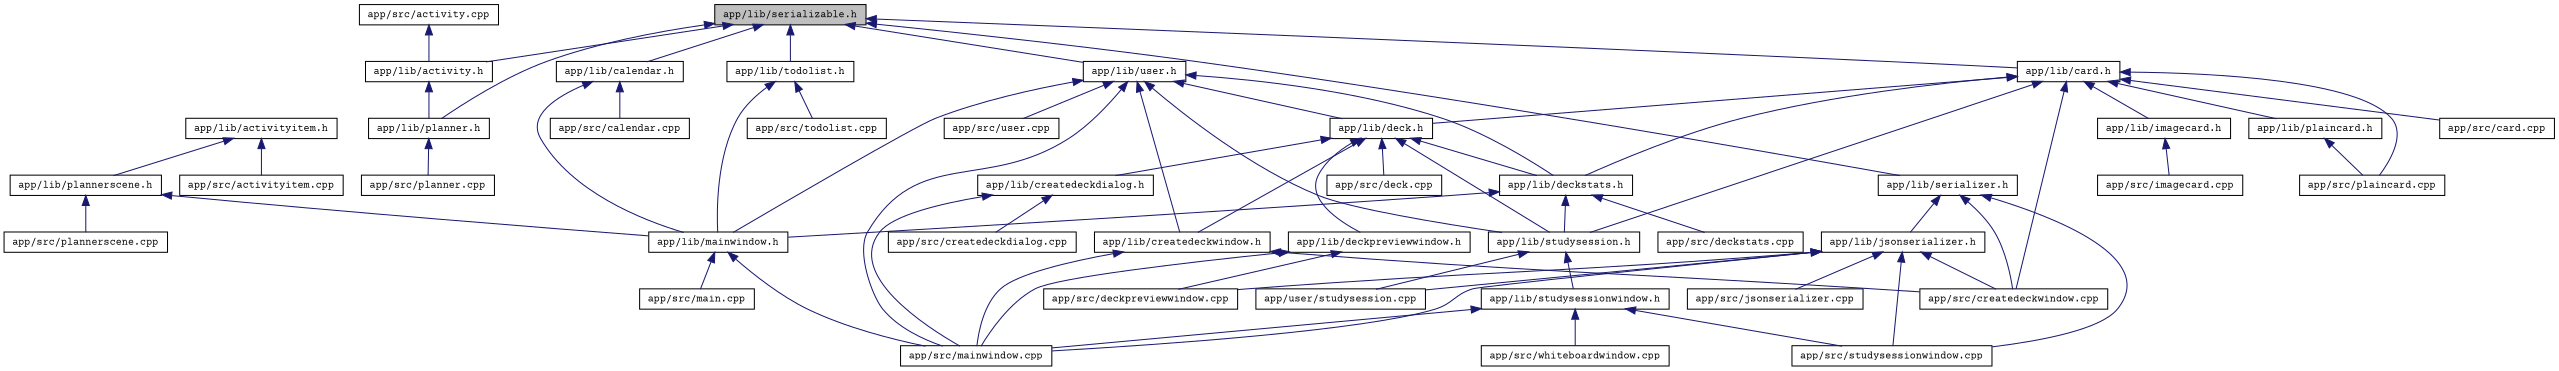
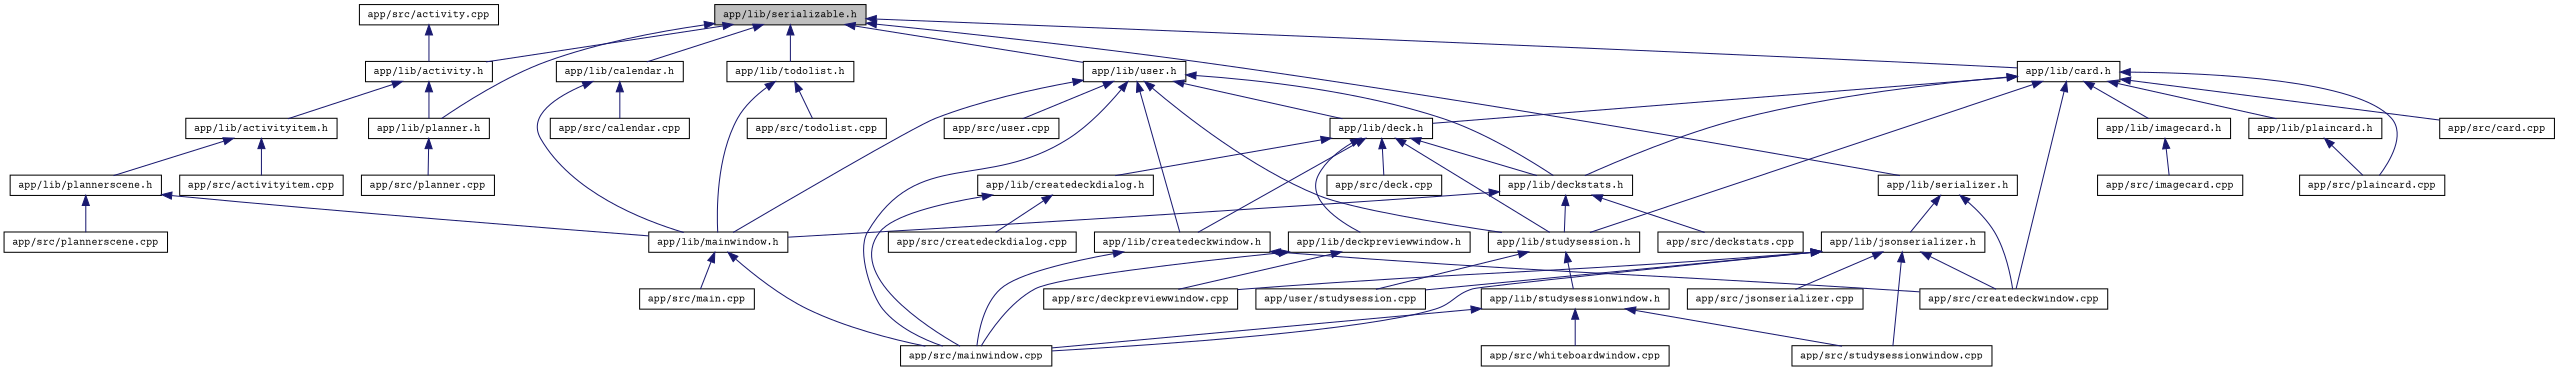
edge "app/lib/activityitem.h" -> "app/lib/activity.h": added
edge "app/src/studysessionwindow.cpp" -> "app/lib/serializer.h": removed
